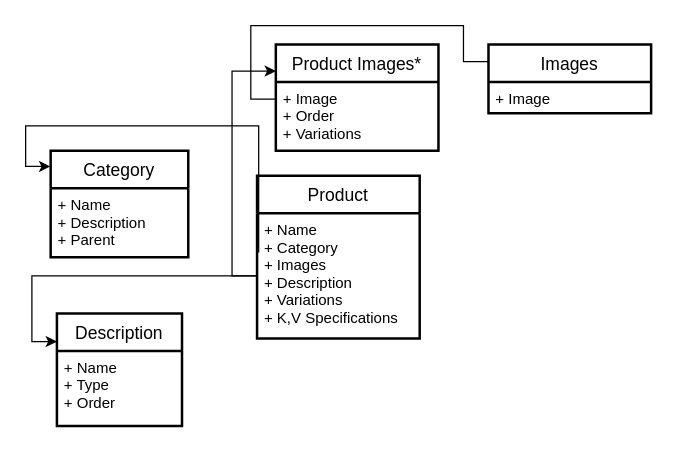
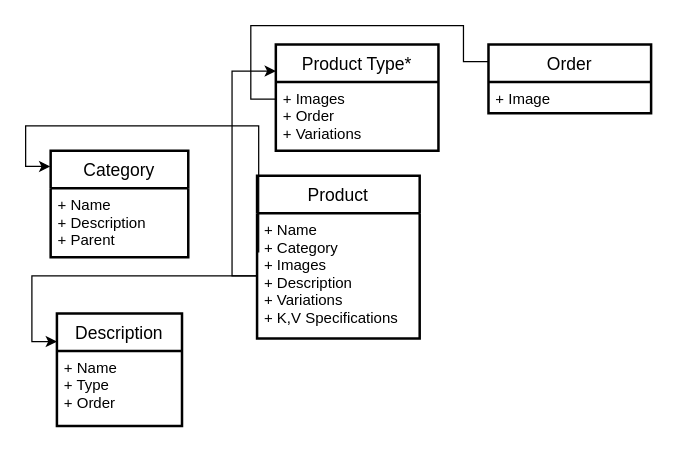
node "Product Images*": label "Product Images*" -> "Product Type*"
node "Images": label "Images" -> "Order"
node "+ Image + Order + Variations": label "+ Image + Order + Variations" -> "+ Images + Order + Variations"
